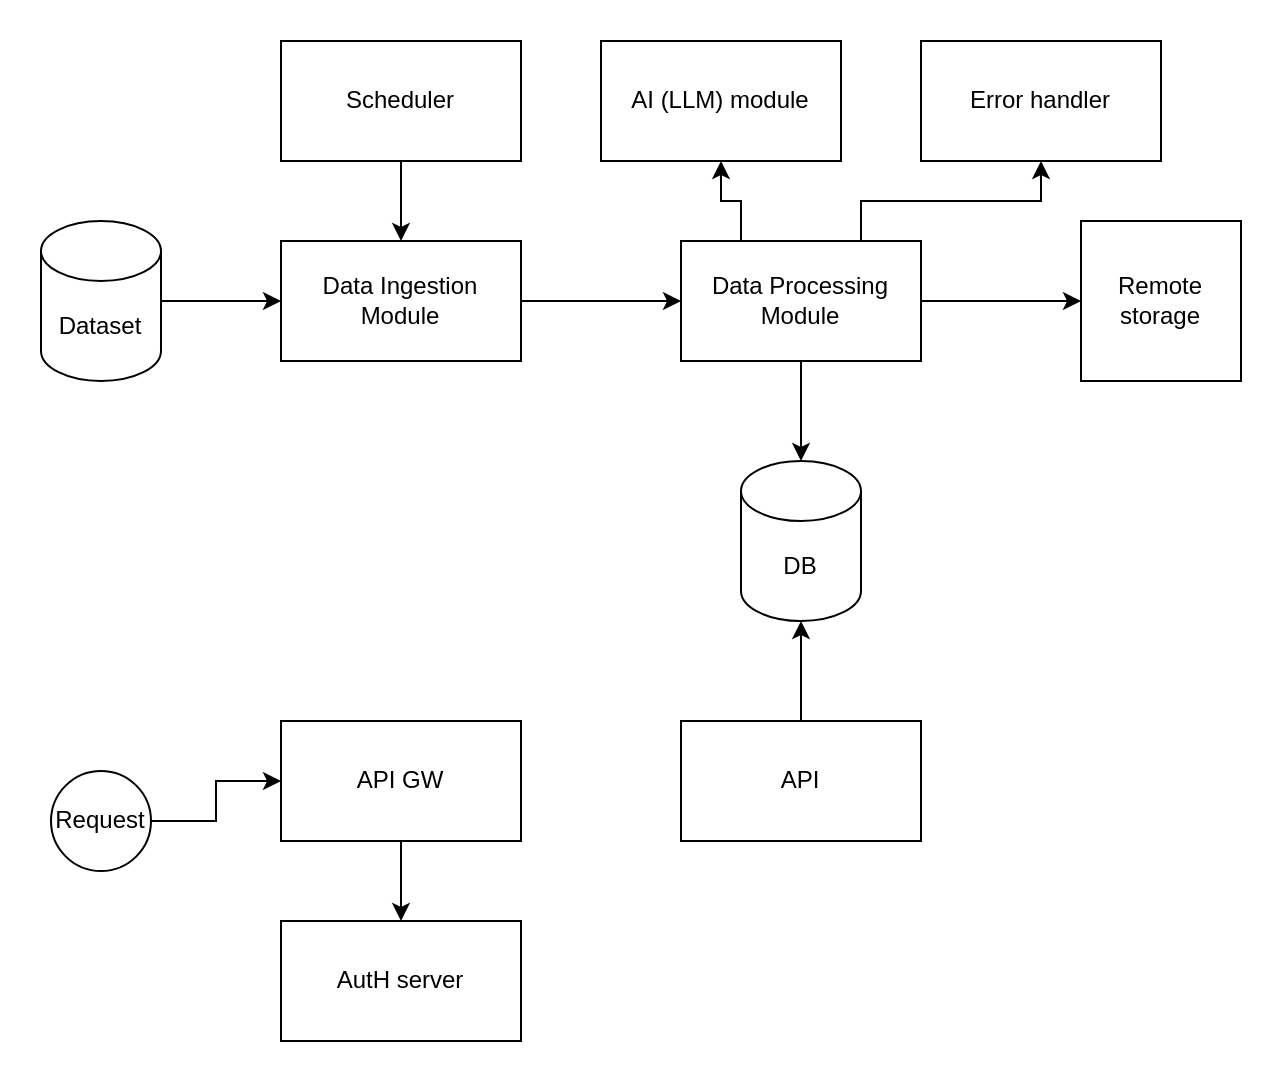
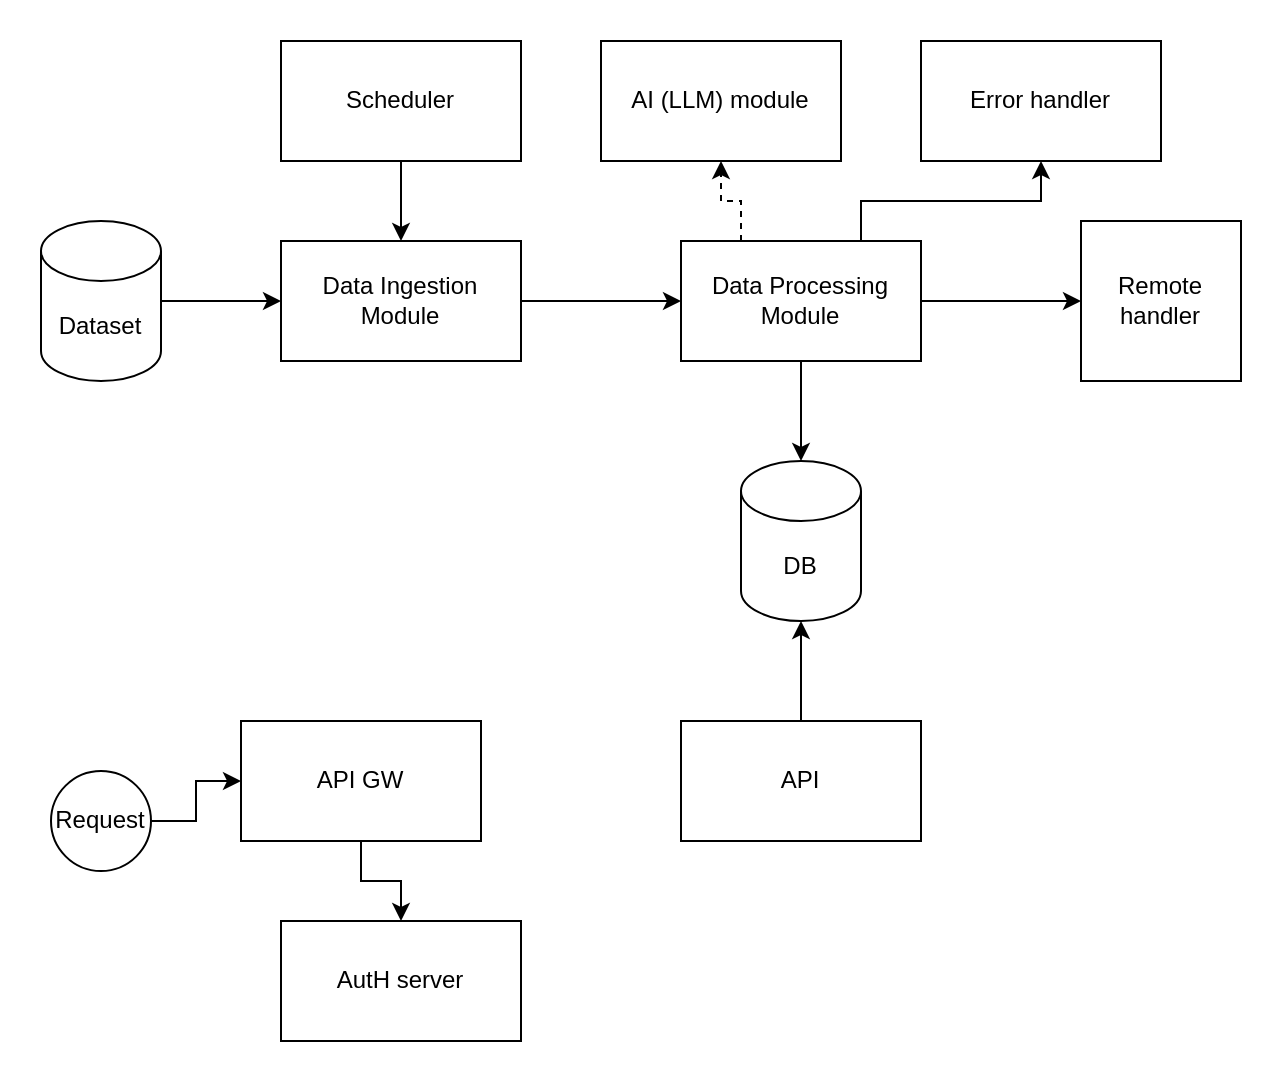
edge "Data Processing Module" -> "AI (LLM) module": style solid -> dashed
node "Remote storage": label "Remote storage" -> "Remote handler"
node "API GW": moved (401, 781) -> (361, 781)
